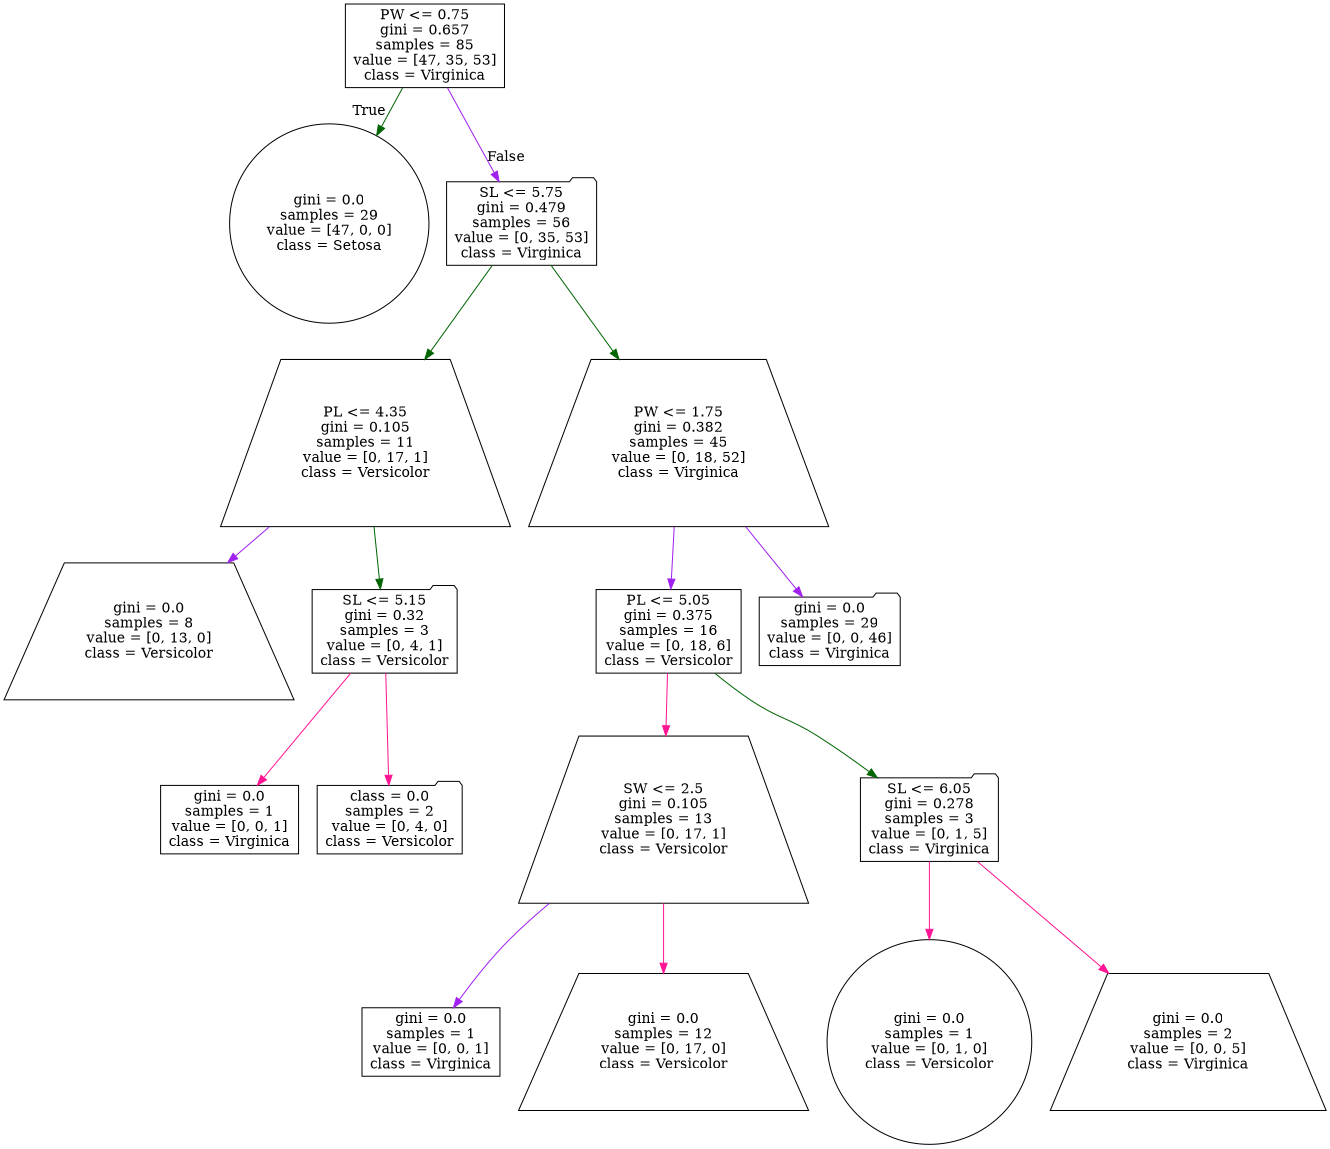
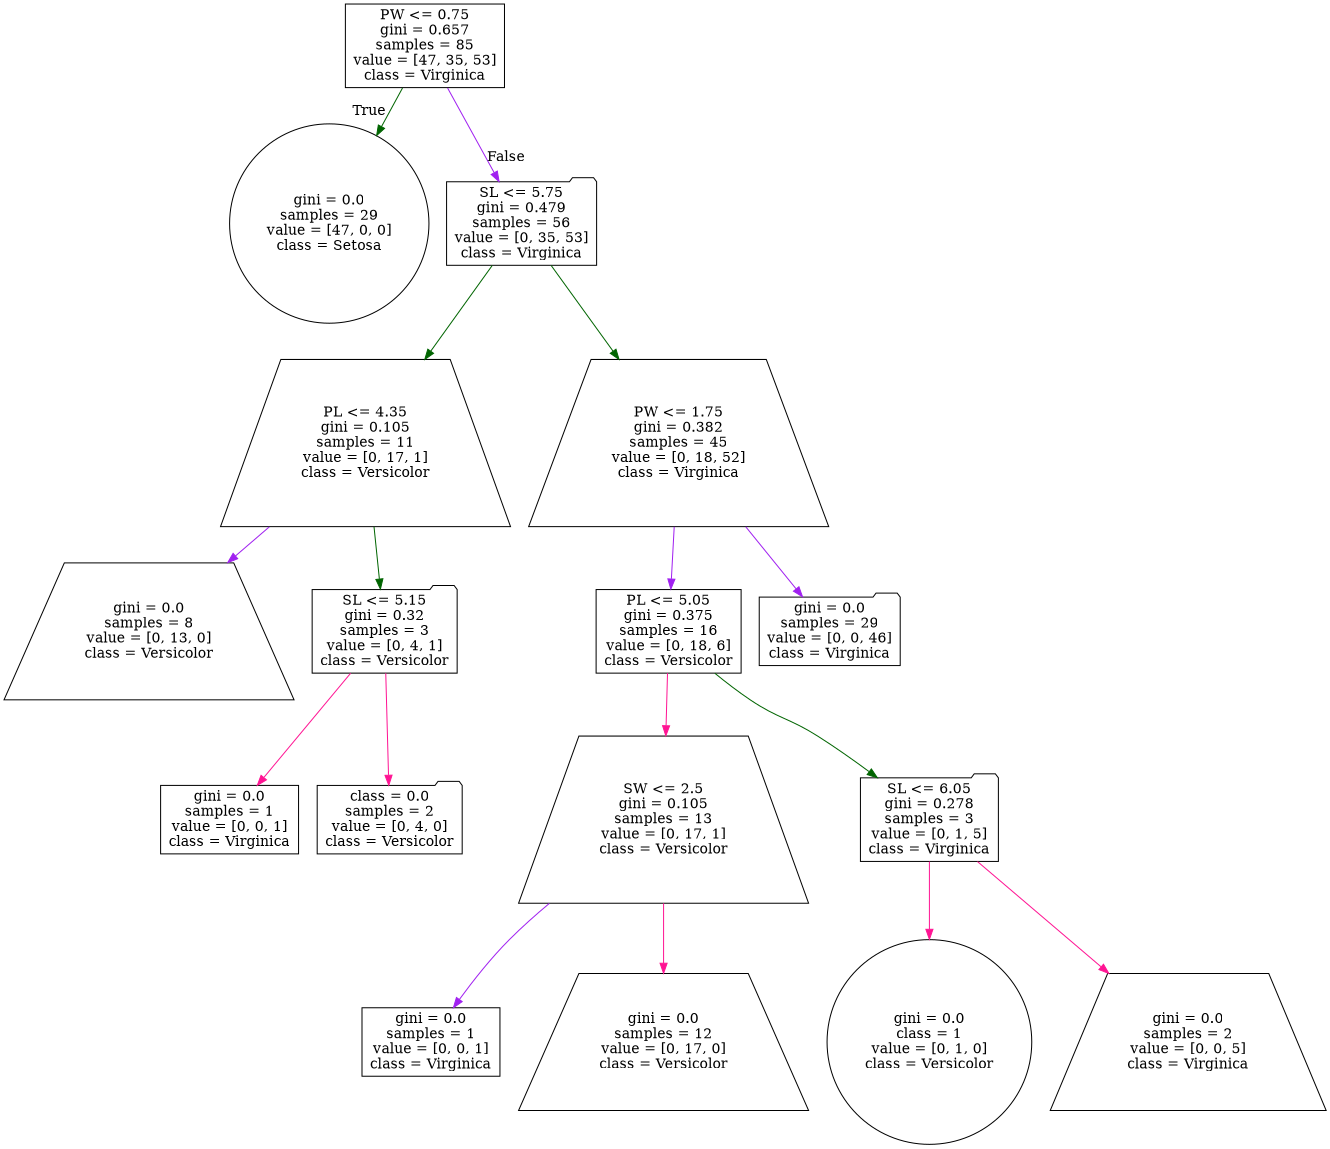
node "gini = 0.0 samples = 1 value = [0, 1, 0] class = Versicolor": label "gini = 0.0 samples = 1 value = [0, 1, 0] class = Versicolor" -> "gini = 0.0 class = 1 value = [0, 1, 0] class = Versicolor"
